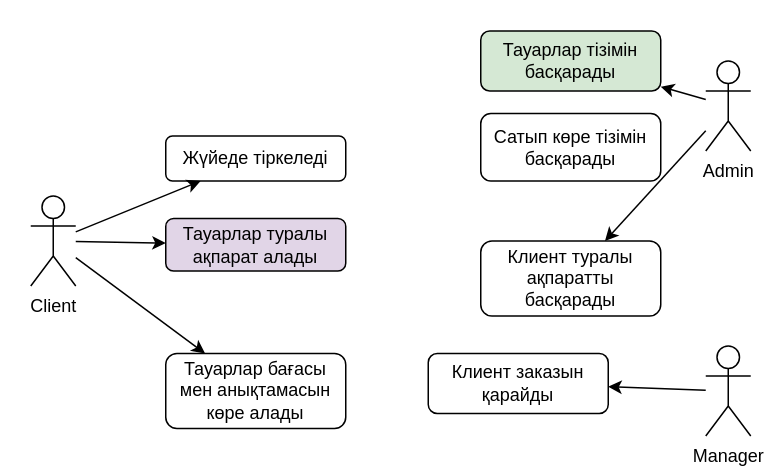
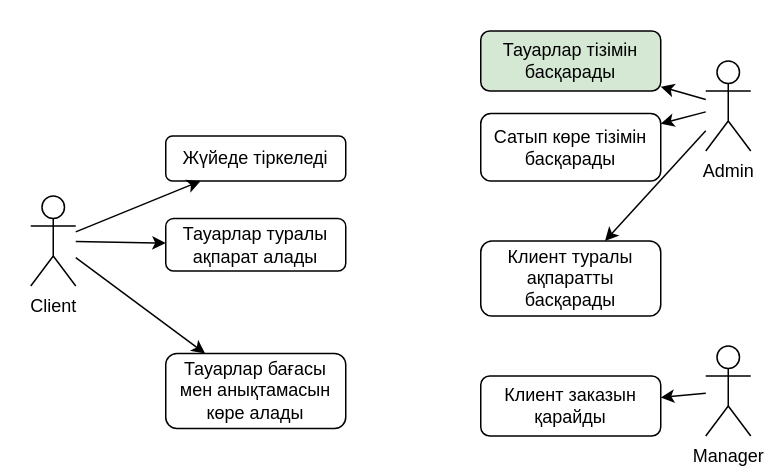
edge "Admin" -> "Сатып көре тізімін басқарады": added
node "Тауарлар туралы ақпарат алады": fillcolor #e1d5e7 -> #ffffff
node "Клиент заказын қарайды": moved (518, 383) -> (571, 406)
